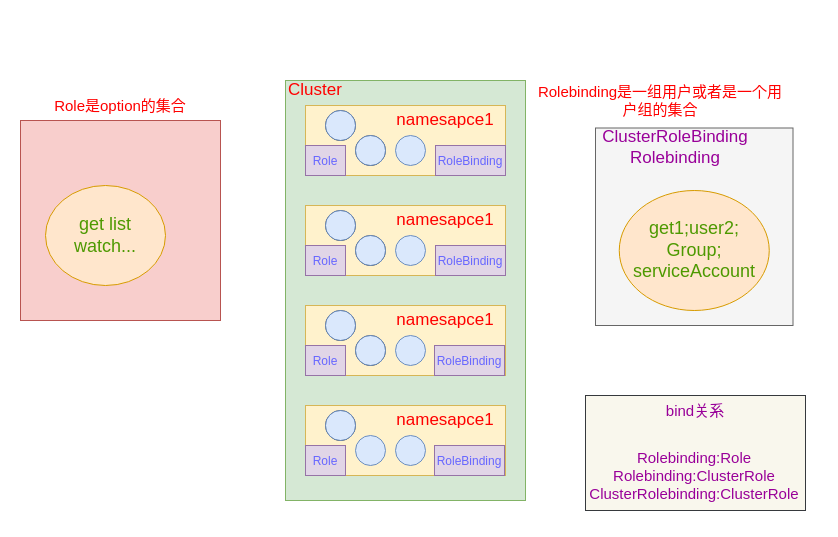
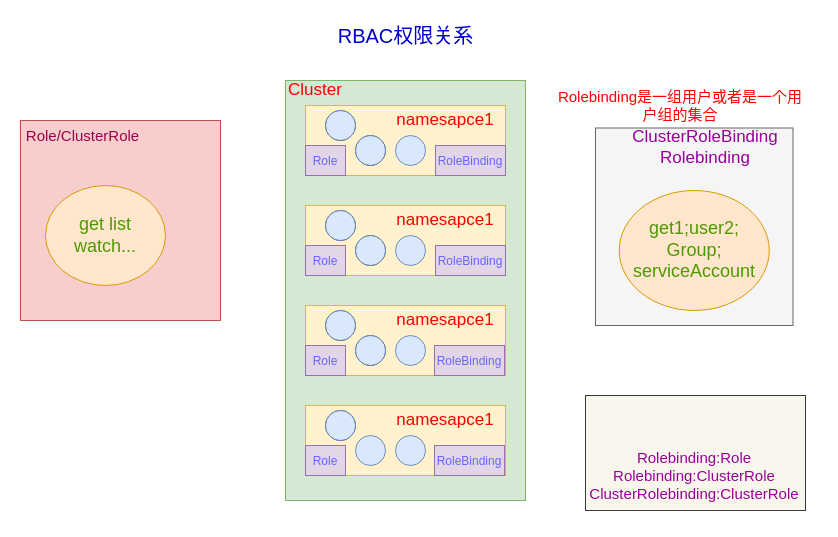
node "RBAC权限关系": added
node "Rolebinding是一组用户或者是一个用户组的集合": moved (661, 101) -> (681, 106)
node "Role是option的集合": removed
node "Role/ClusterRole": added
node "ClusterRoleBinding Rolebinding": moved (676, 148) -> (706, 148)
node "bind关系": removed
